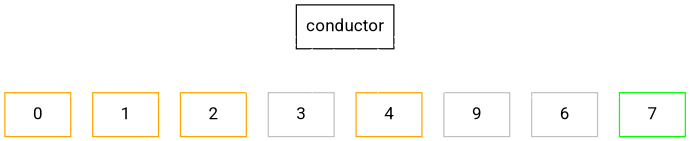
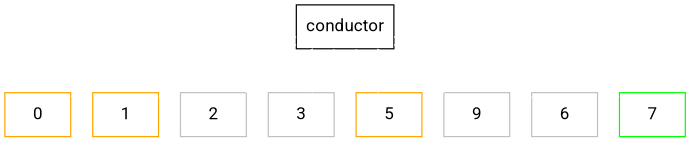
node "2": color orange -> grey
node "4": label "4" -> "5"
